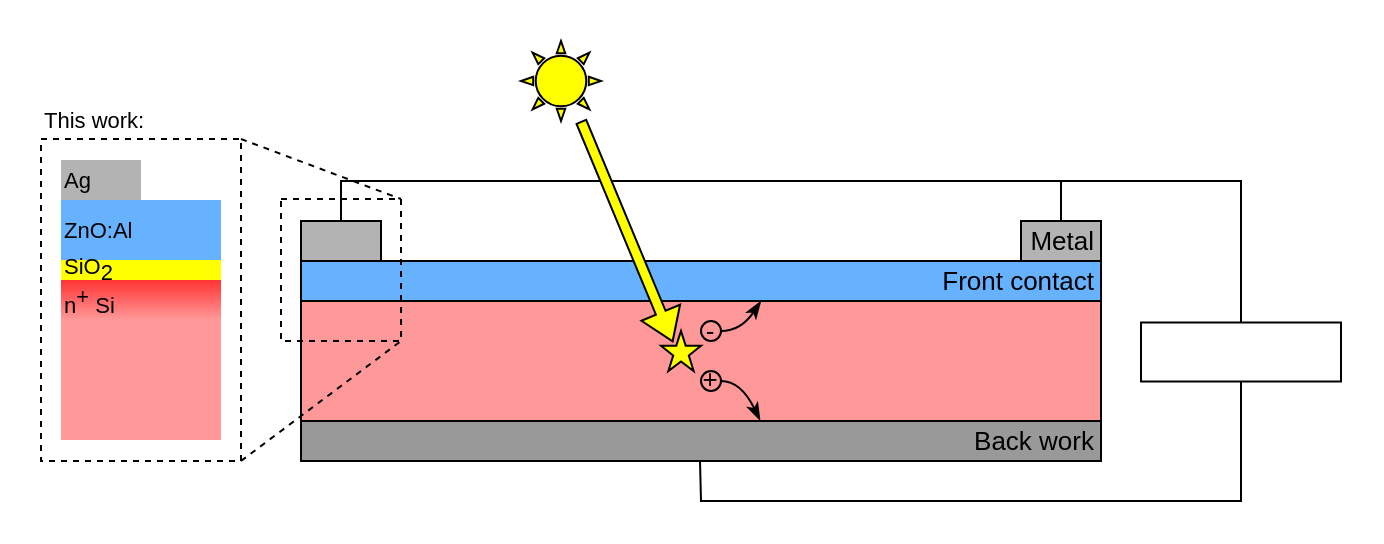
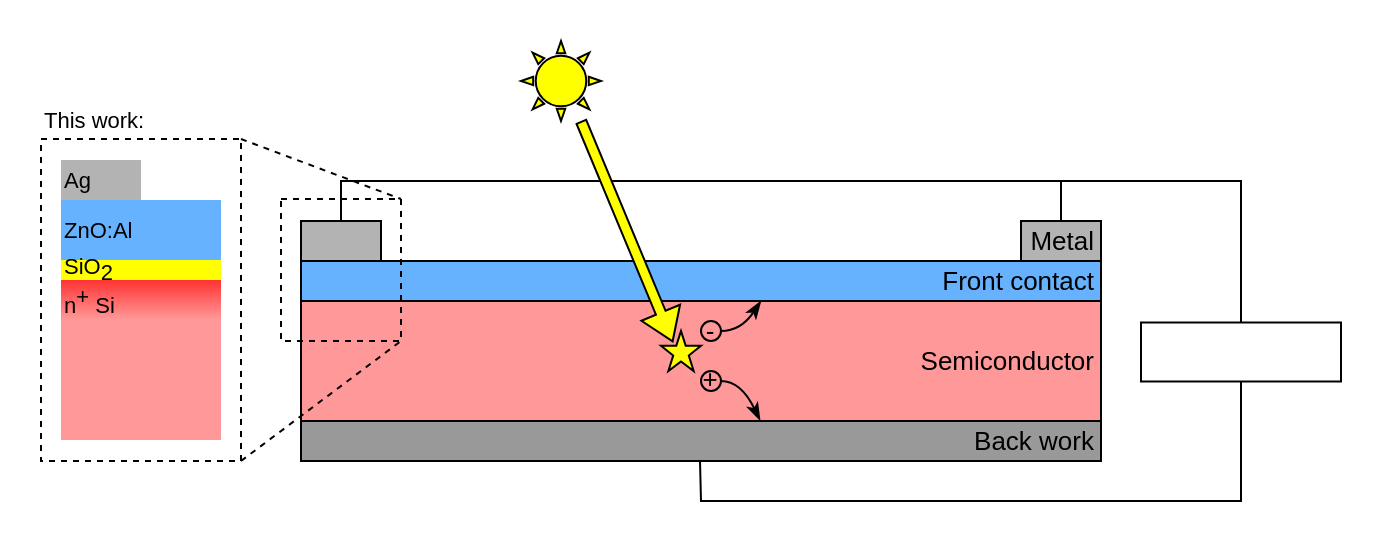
node "Semiconductor": added
